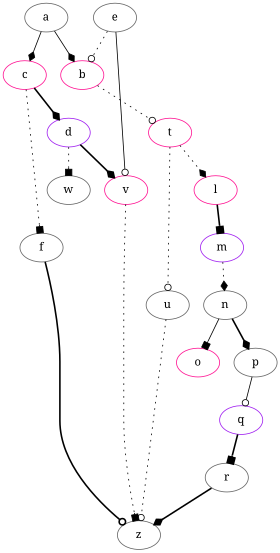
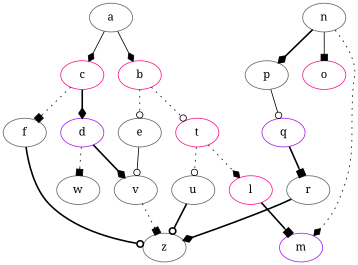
edge "e" -> "b": reversed
node "v": color deeppink -> gray40
edge "m" -> "n": reversed
edge "u" -> "z": style dotted -> bold
